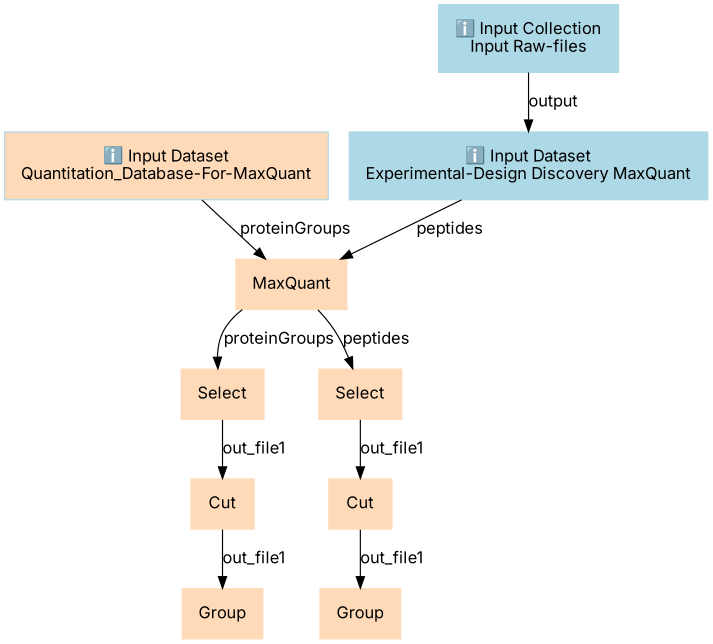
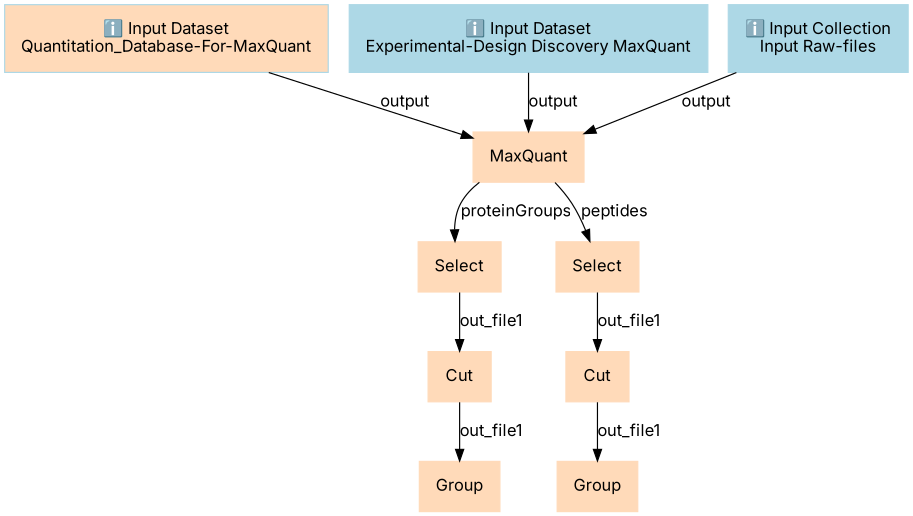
edge "ℹ️ Input Collection Input Raw-files" -> "ℹ️ Input Dataset Experimental-Design Discovery MaxQuant": now "ℹ️ Input Collection Input Raw-files" -> "MaxQuant"
edge "ℹ️ Input Dataset Quantitation_Database-For-MaxQuant" -> "MaxQuant": label "proteinGroups" -> "output"
edge "ℹ️ Input Dataset Experimental-Design Discovery MaxQuant" -> "MaxQuant": label "peptides" -> "output"
